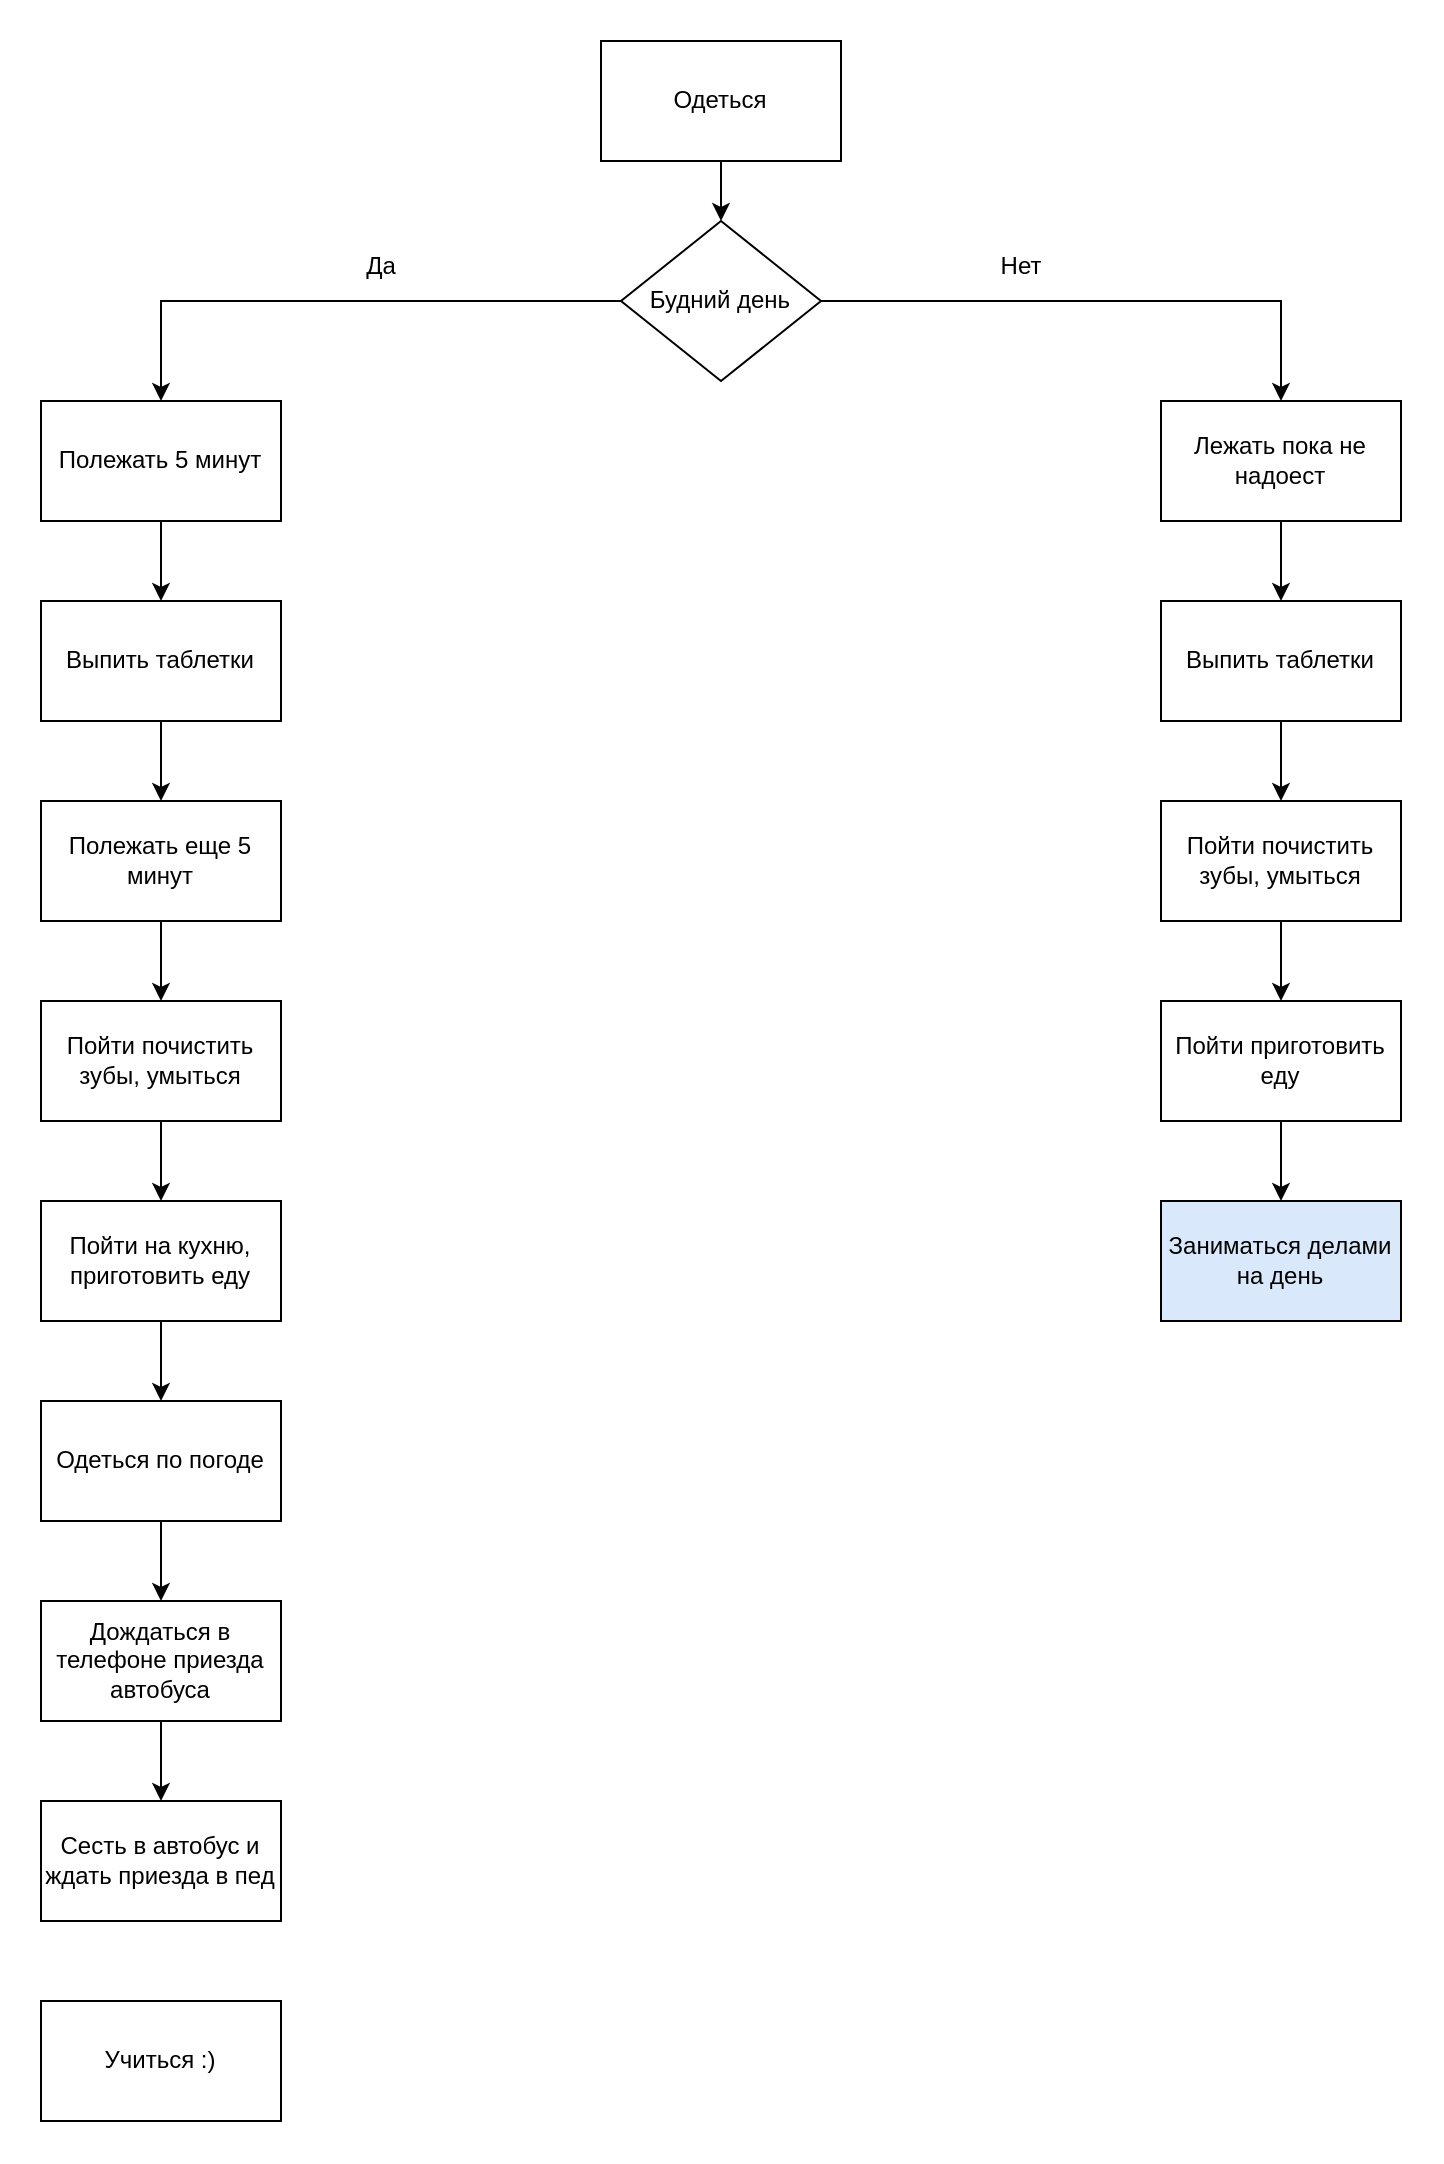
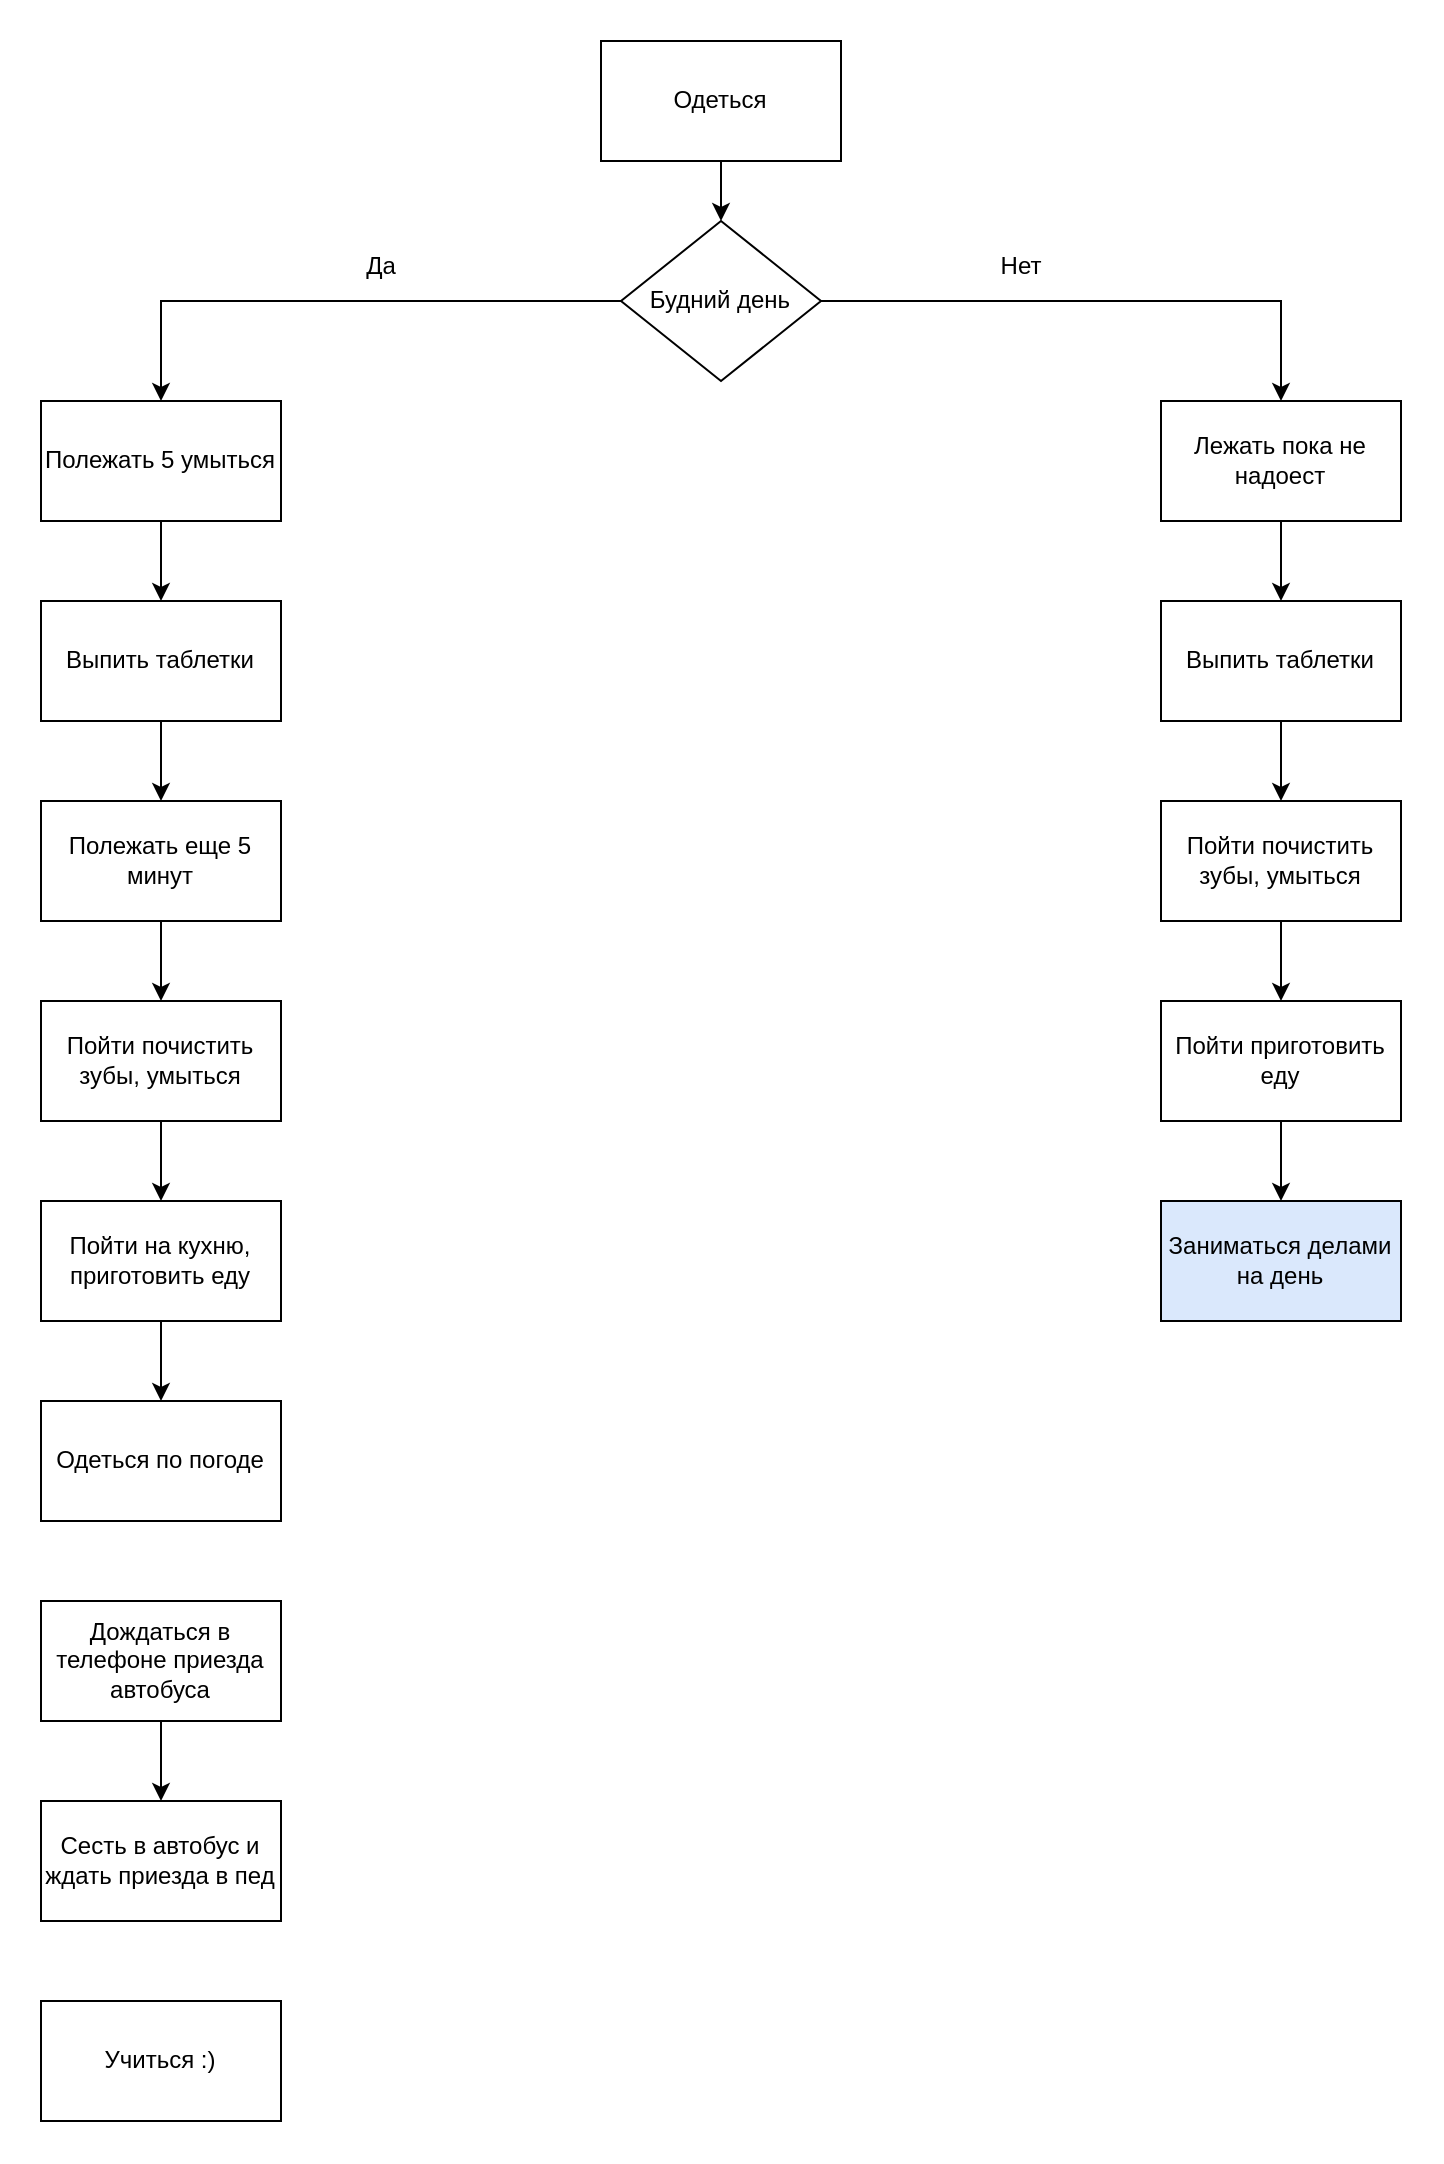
node "Полежать 5 минут": label "Полежать 5 минут" -> "Полежать 5 умыться"
edge "Одеться по погоде" -> "Дождаться в телефоне приезда автобуса": removed
